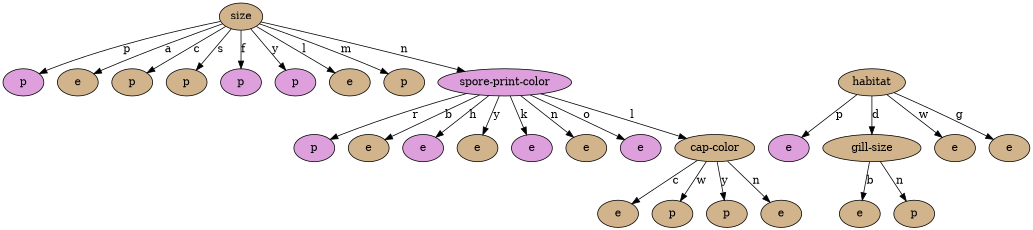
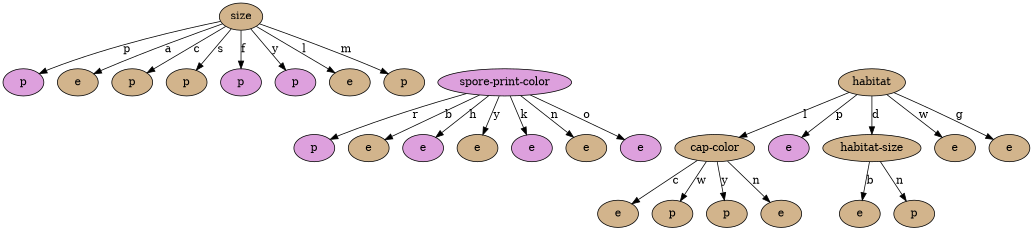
edge "size" -> "spore-print-color": removed, label "n"
edge "spore-print-color" -> "cap-color": now "habitat" -> "cap-color"
node "gill-size": label "gill-size" -> "habitat-size"
